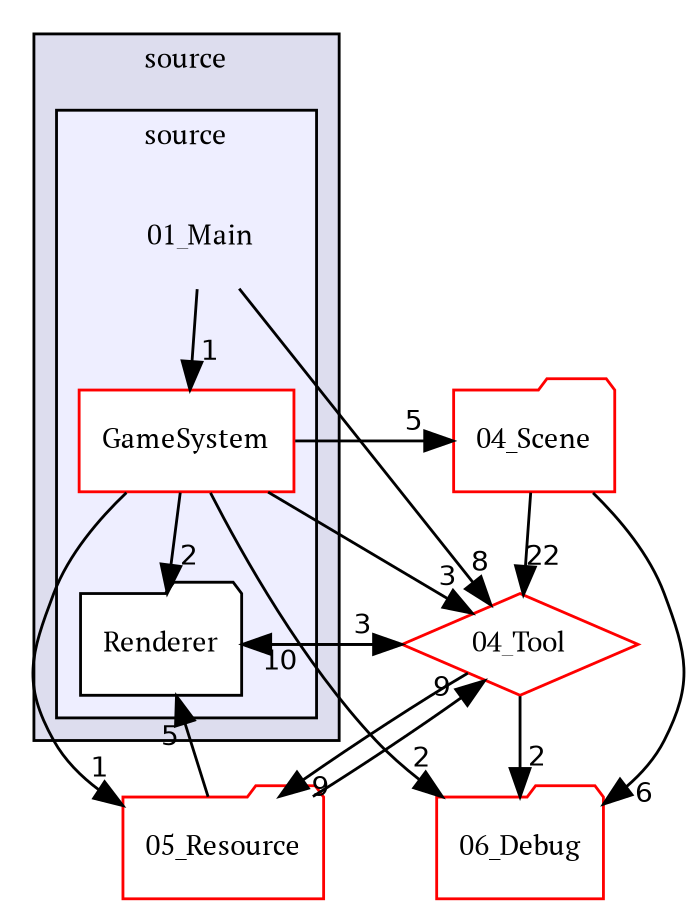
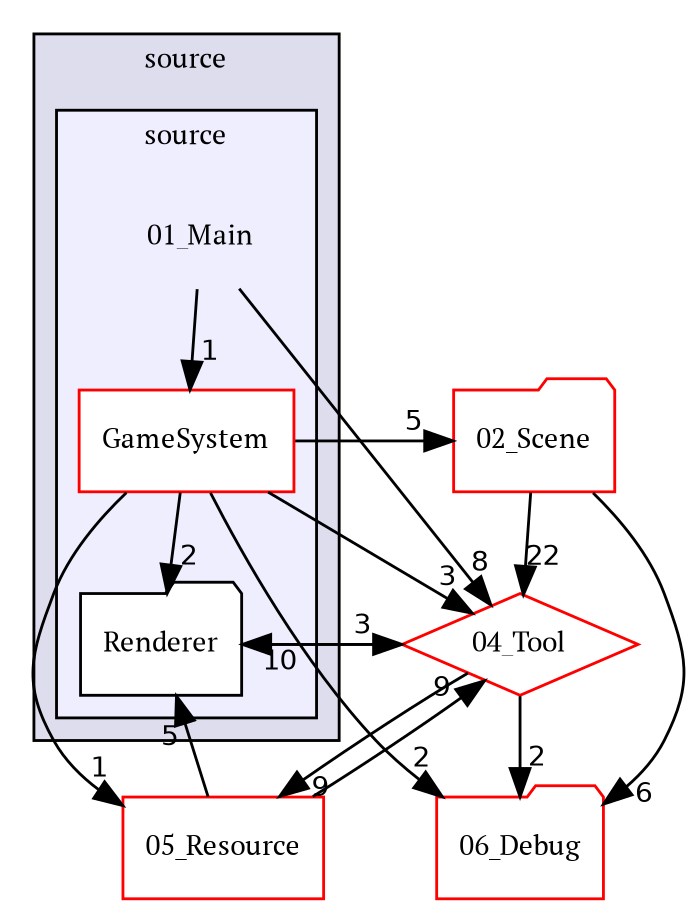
node "04_Scene": label "04_Scene" -> "02_Scene"
node "05_Resource": shape folder -> box
